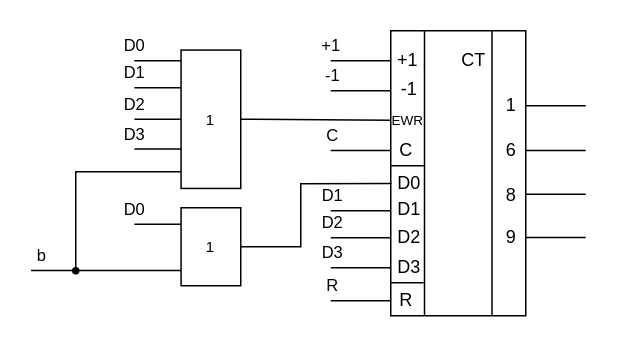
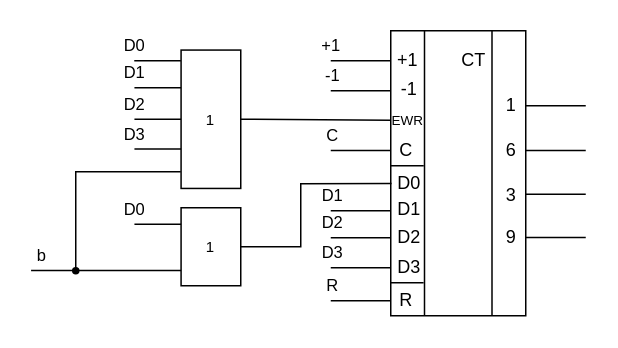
node "8": label "8" -> "3"
